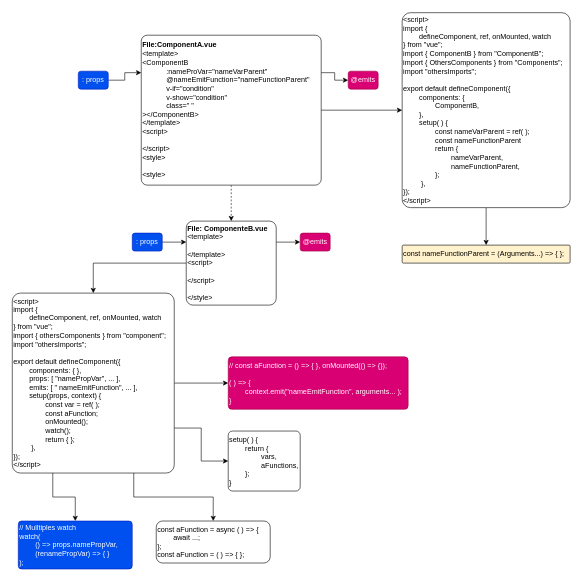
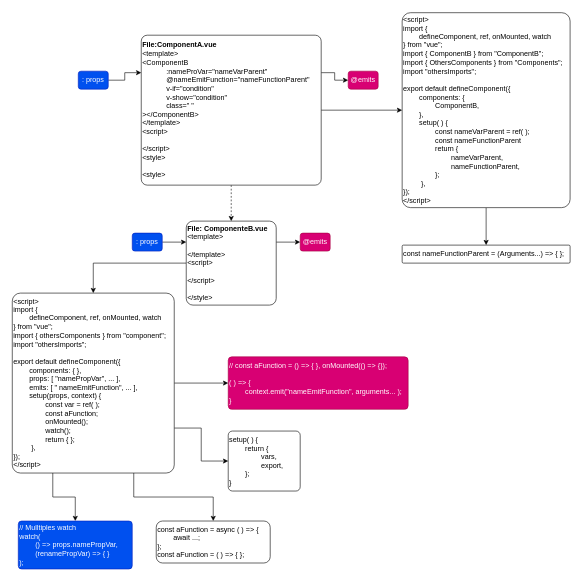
node "const nameFunctionParent = (Arguments...) => { };": fillcolor #fff2cc -> #ffffff
node "setup( ) { return { vars, aFunctions, }; }": label "setup( ) { return { vars, aFunctions, }; }" -> "setup( ) { return { vars, export, }; }"
